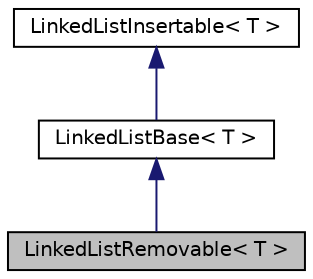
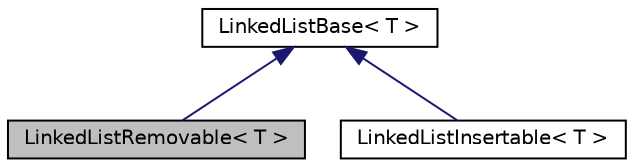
edge "LinkedListBase< T >" -> "LinkedListInsertable< T >": reversed
